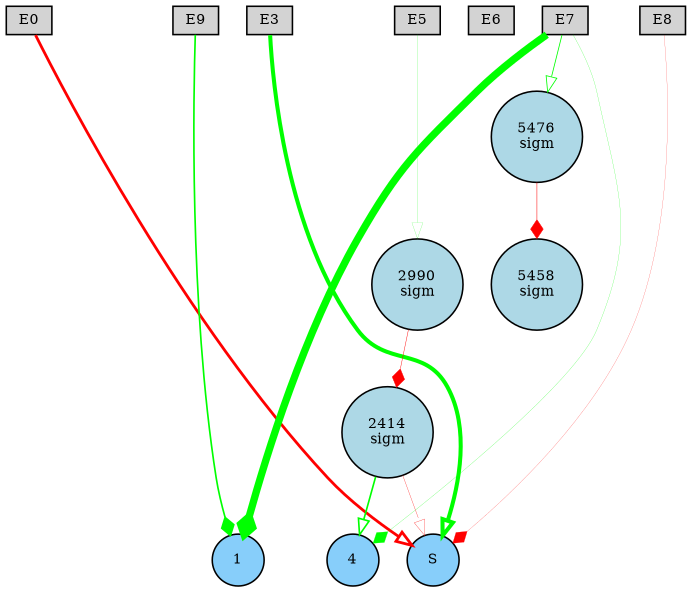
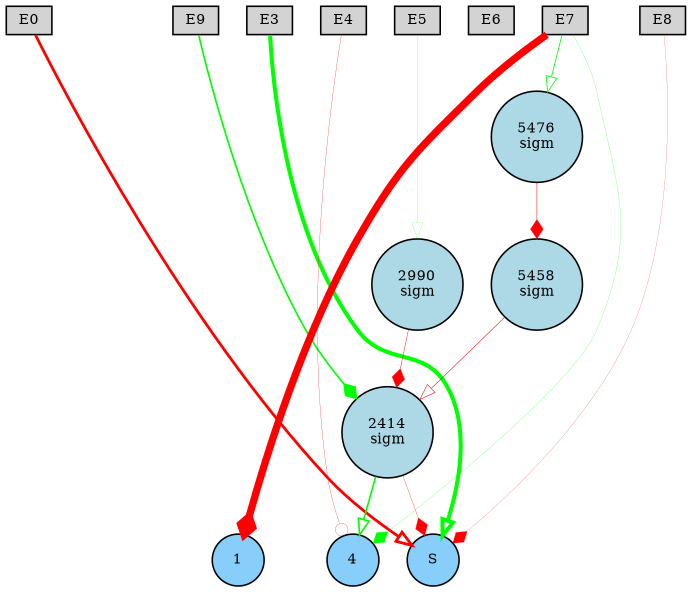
node "E4": added
edge "E7" -> "1": color green -> red
edge "E9" -> "1": now "E9" -> "2414 sigm"
edge "5458 sigm" -> "2414 sigm": added
edge "2414 sigm" -> "S": arrowhead onormal -> diamond
